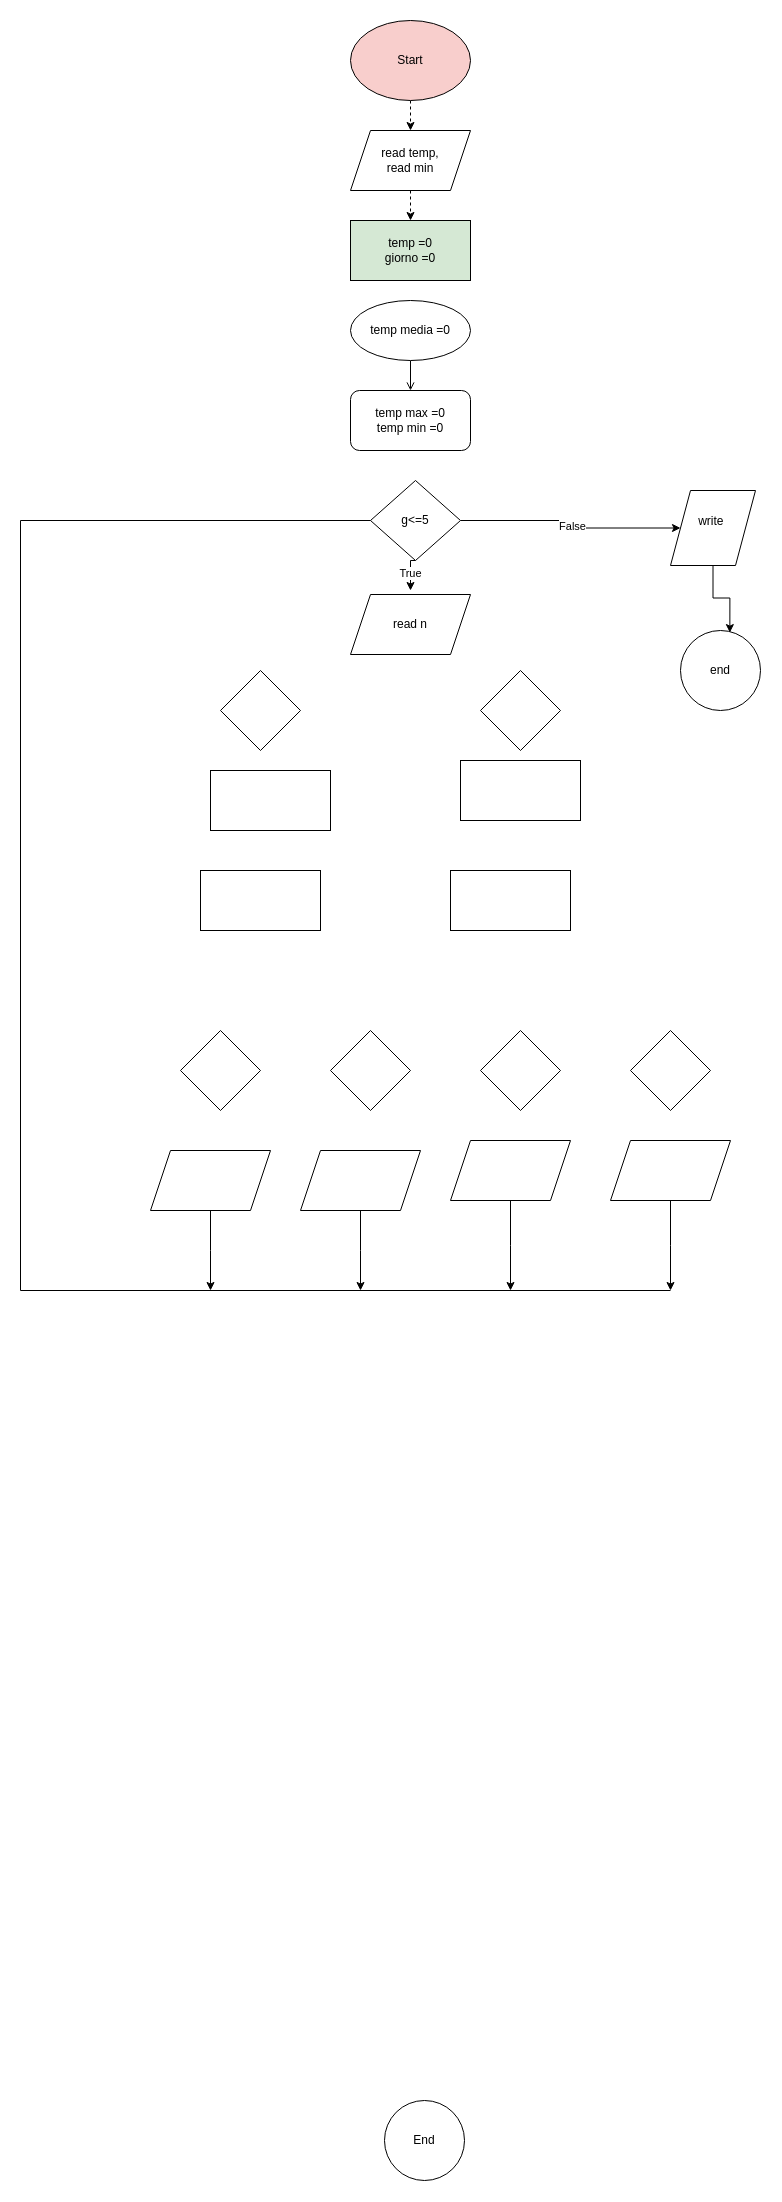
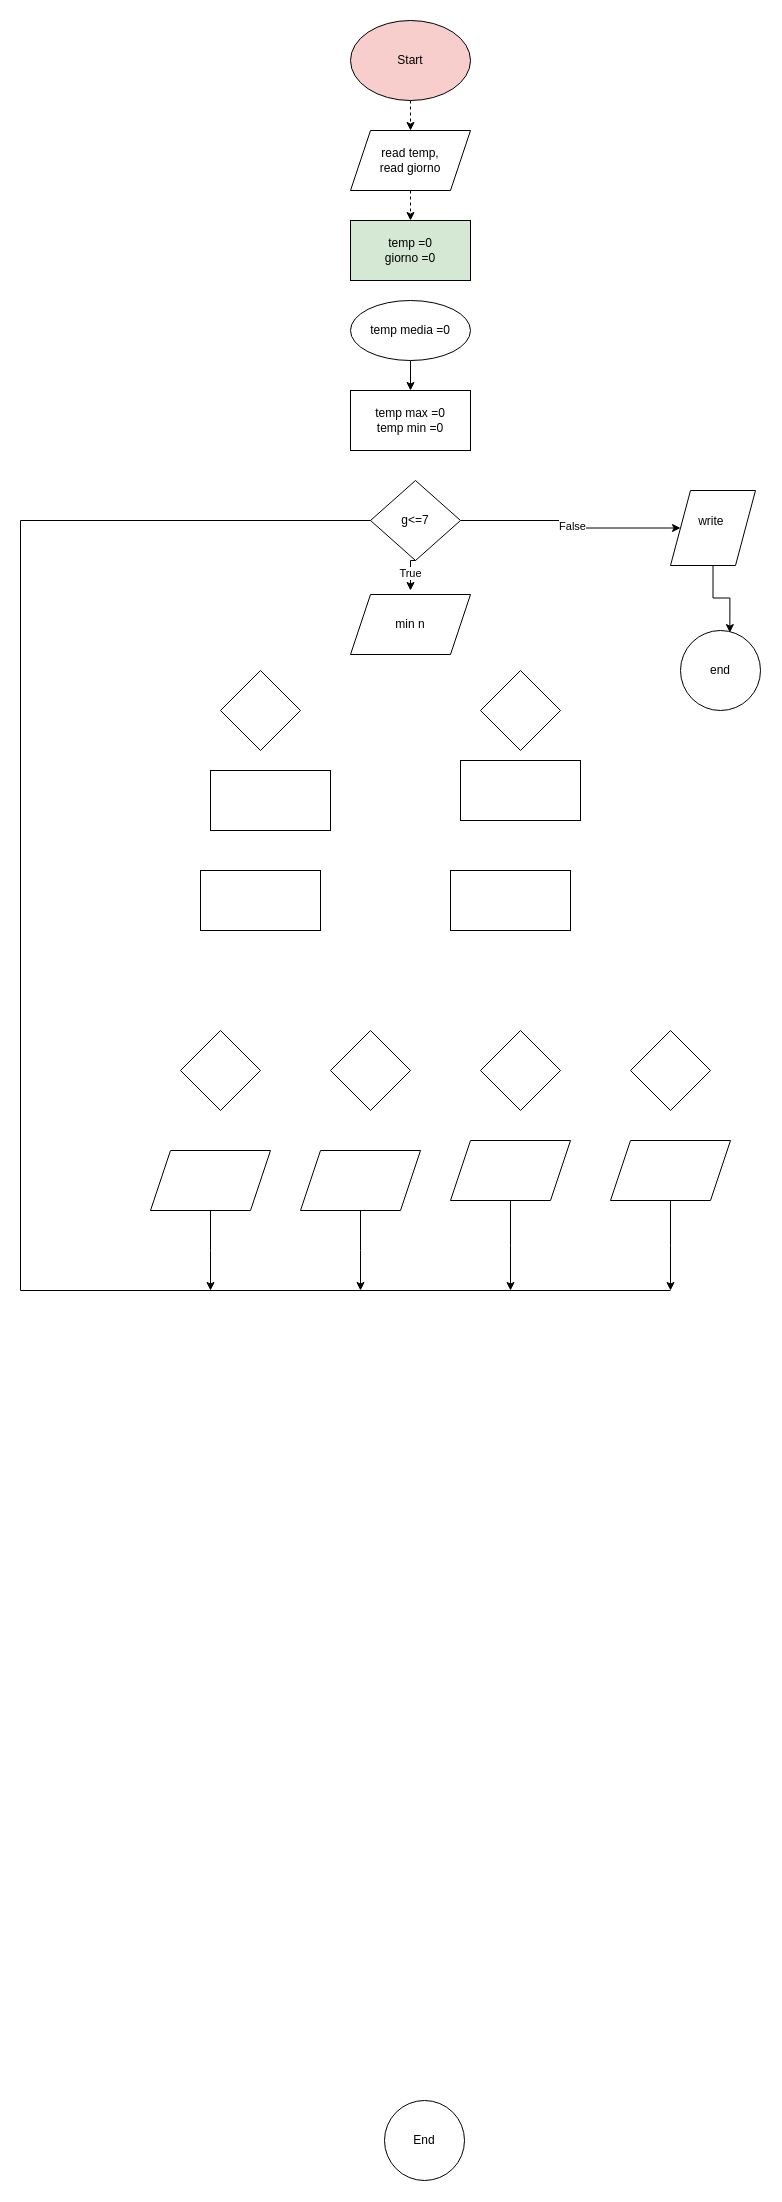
node "read temp, read min": label "read temp, read min" -> "read temp, read giorno"
edge "temp media =0" -> "temp max =0 temp min =0": arrowhead open -> classic
node "temp max =0 temp min =0": shape rounded rectangle -> rectangle
node "g<=5": label "g<=5" -> "g<=7"
node "read n": label "read n" -> "min n"
